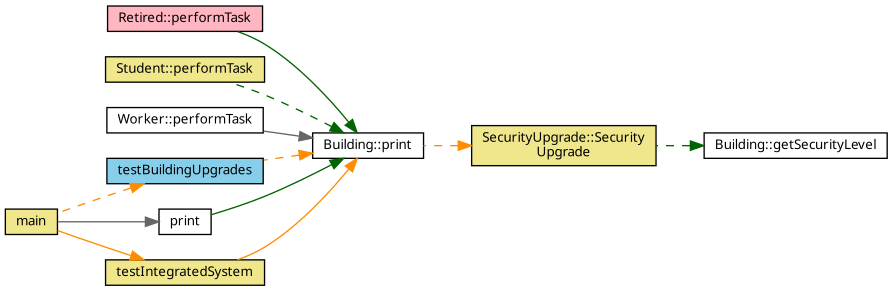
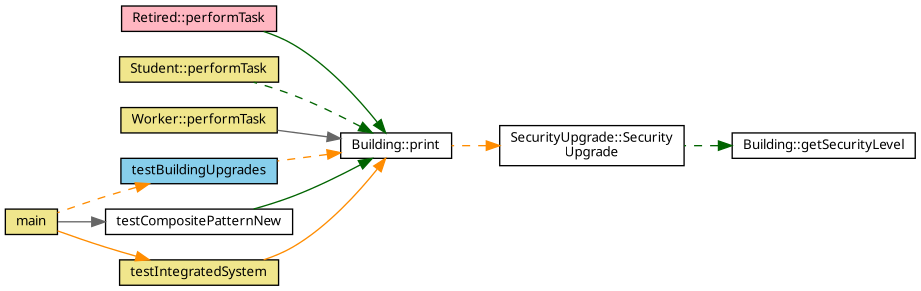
node "Worker::performTask": fillcolor white -> khaki
node "SecurityUpgrade::Security Upgrade": fillcolor khaki -> white
node "print": label "print" -> "testCompositePatternNew"
